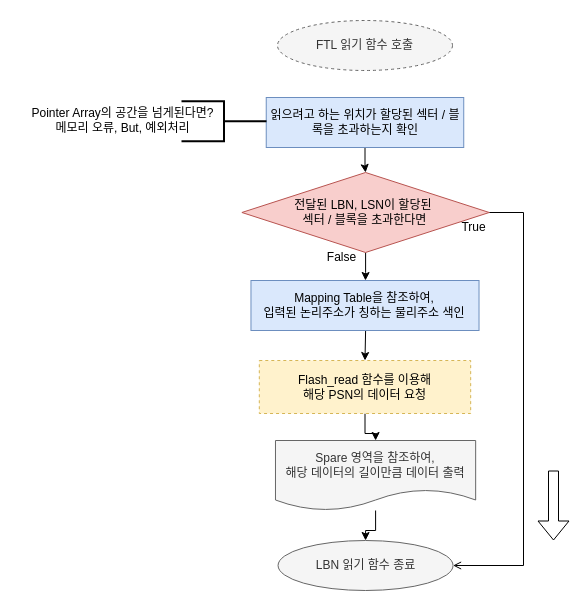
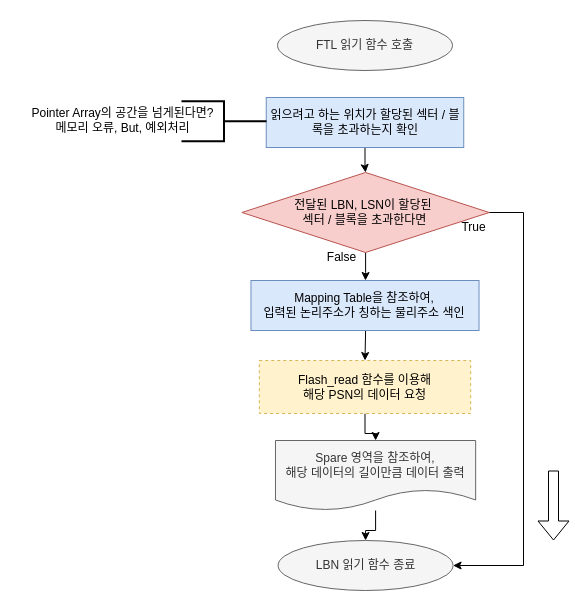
node "FTL 읽기 함수 호출": style dashed -> solid
edge "전달된 LBN, LSN이 할당된 섹터 / 블록을 초과한다면" -> "LBN 읽기 함수 종료": arrowhead open -> classic
